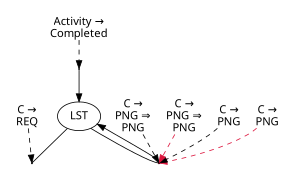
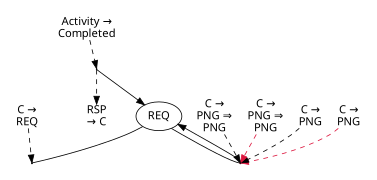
node "LST": label "LST" -> "REQ"
node "RSP → C": added
